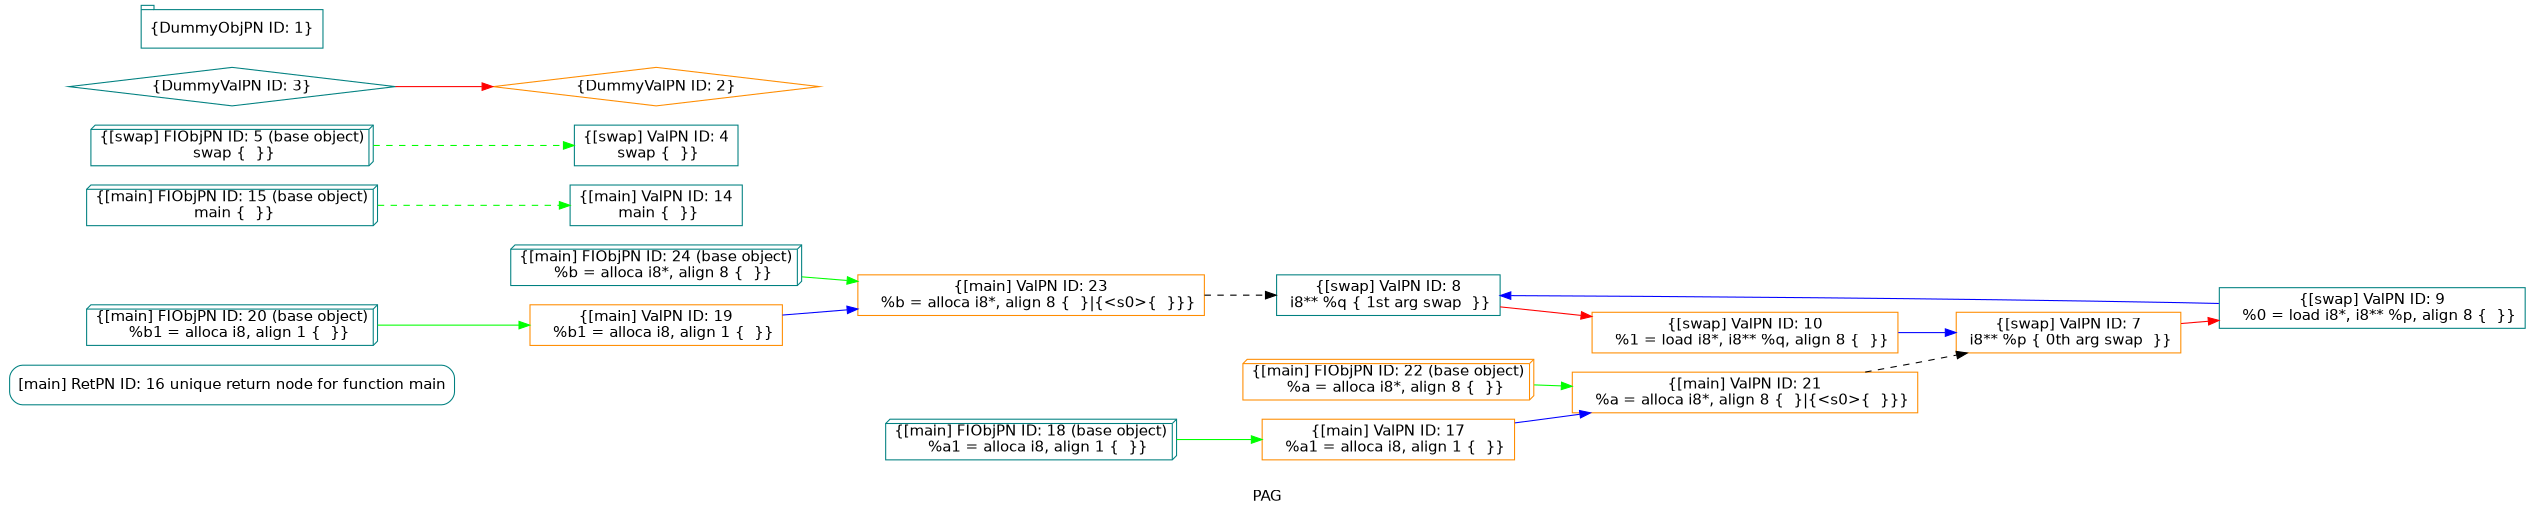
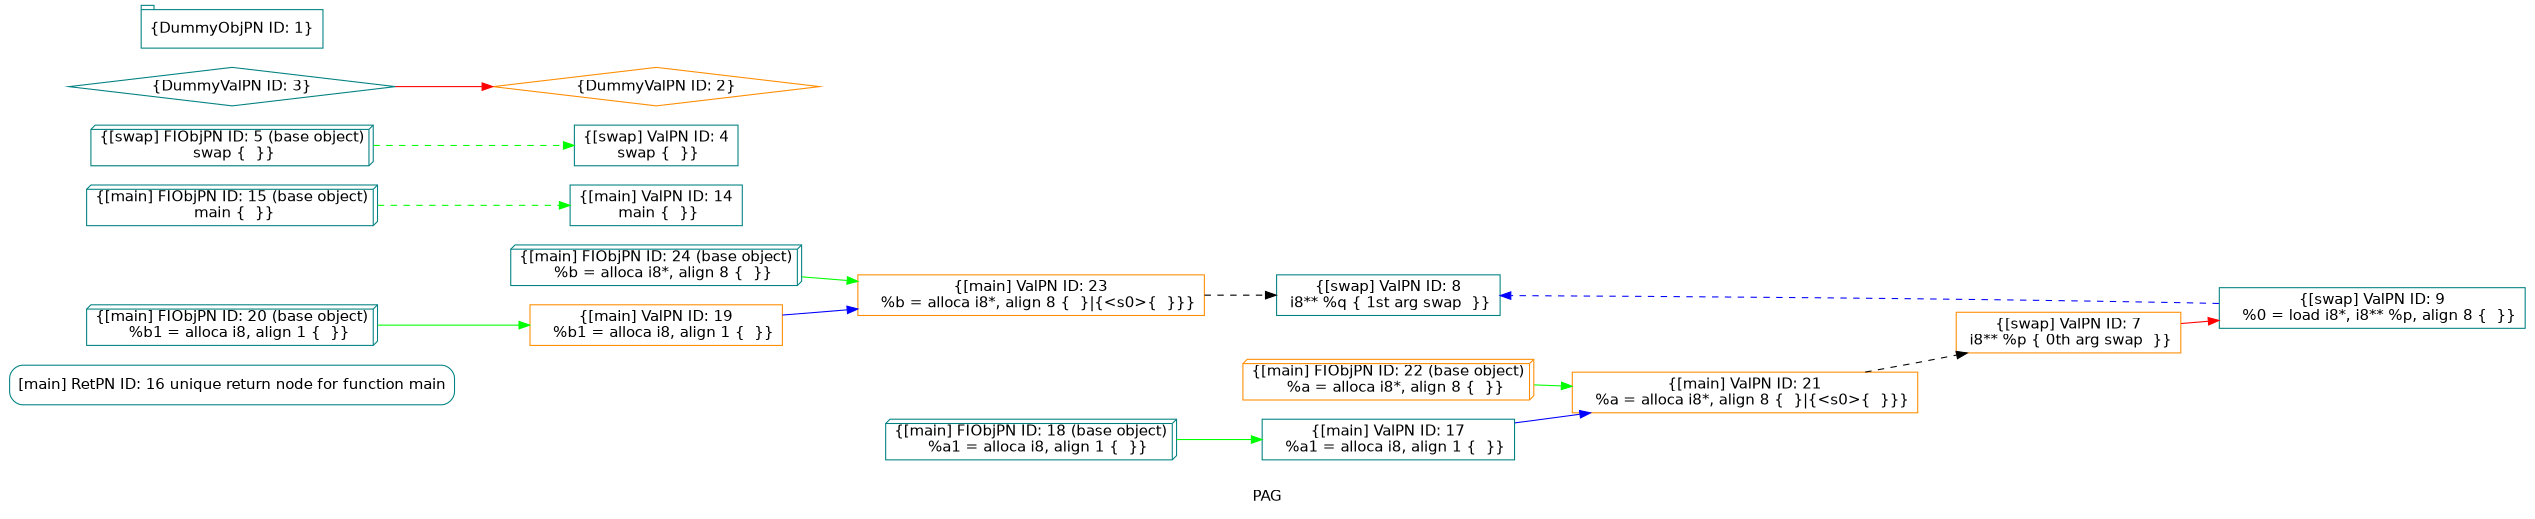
edge "{[swap] ValPN ID: 9 %0 = load i8*, i8** %p, align 8 {  }}" -> "{[swap] ValPN ID: 8 i8** %q { 1st arg swap  }}": style solid -> dashed
node "{[swap] ValPN ID: 10 %1 = load i8*, i8** %q, align 8 {  }}": removed
node "{[main] ValPN ID: 17 %a1 = alloca i8, align 1 {  }}": color darkorange -> teal
